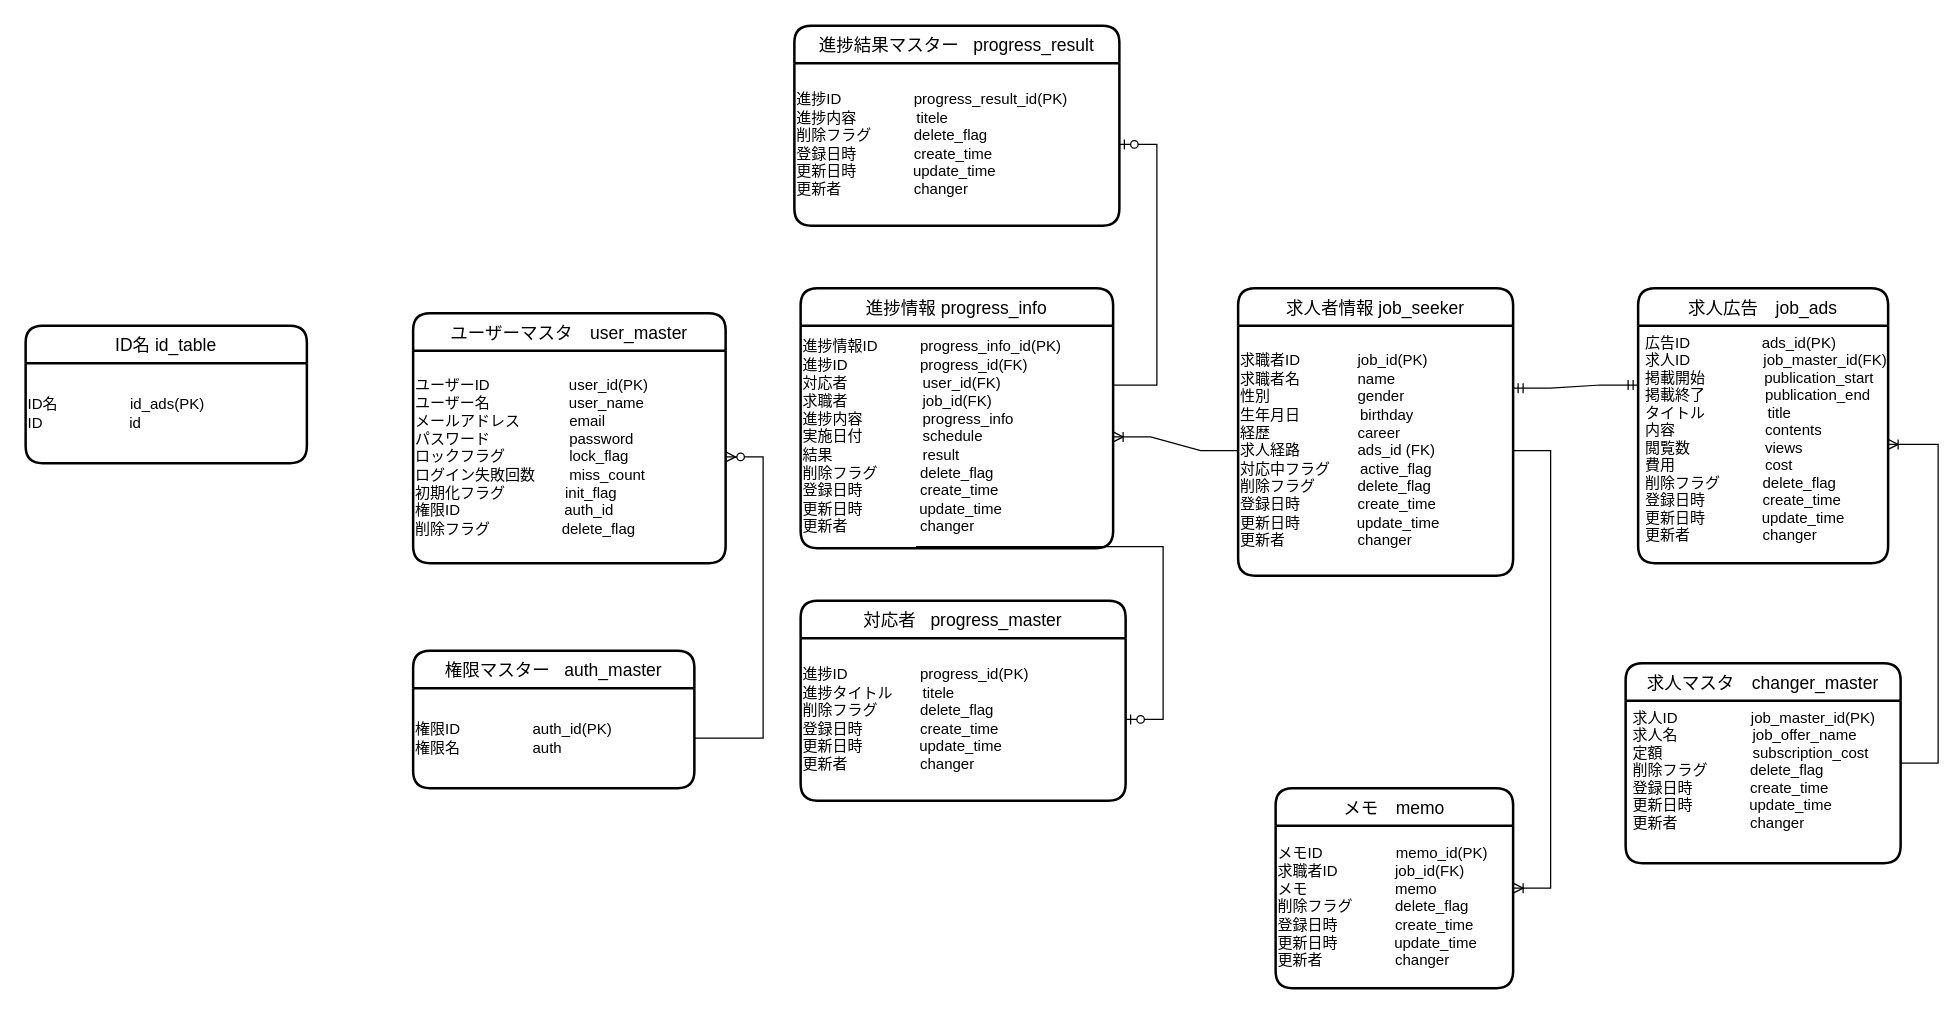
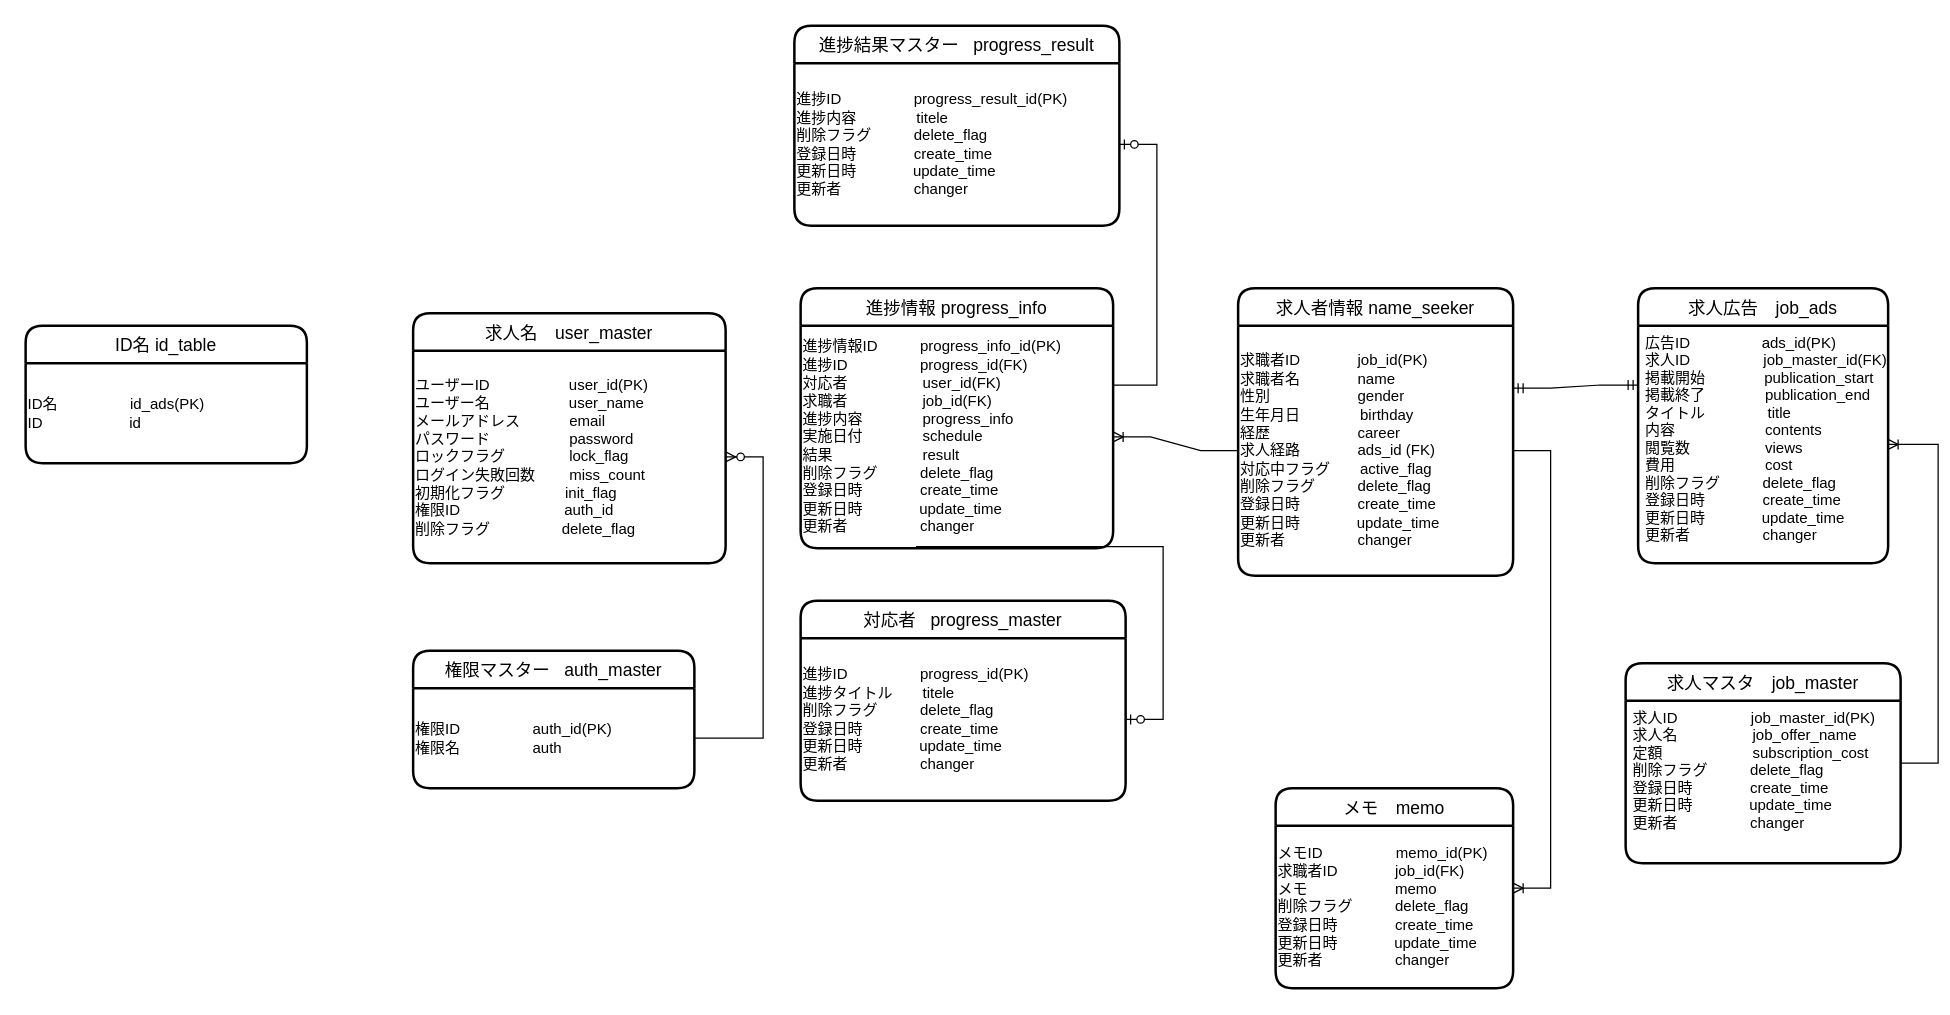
node "求人者情報 job_seeker": label "求人者情報 job_seeker" -> "求人者情報 name_seeker"
node "ユーザーマスタ user_master": label "ユーザーマスタ user_master" -> "求人名 user_master"
node "求人マスタ changer_master": label "求人マスタ changer_master" -> "求人マスタ job_master"
